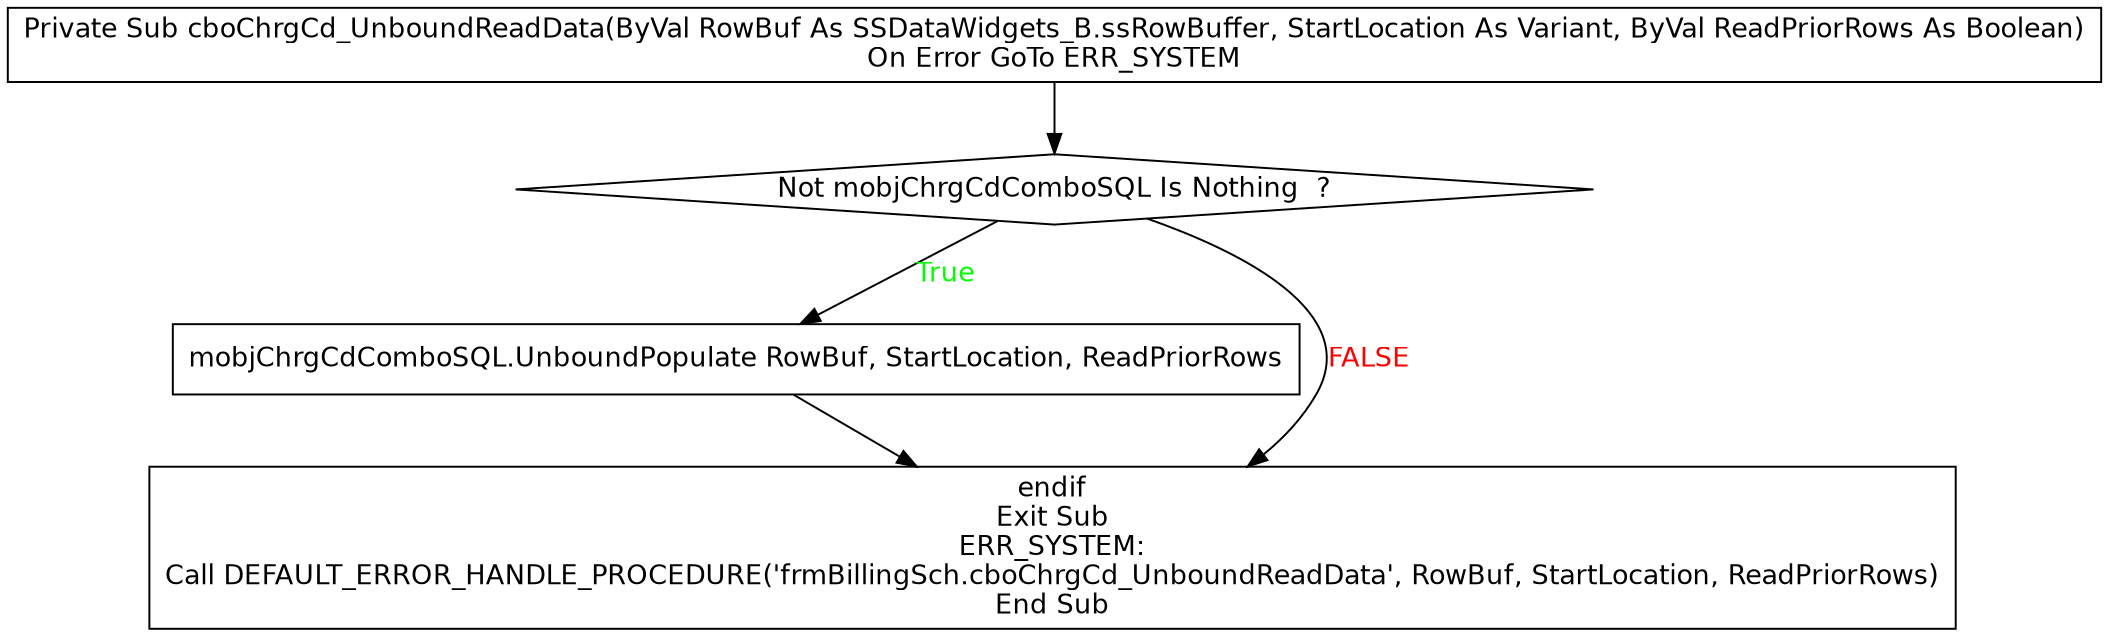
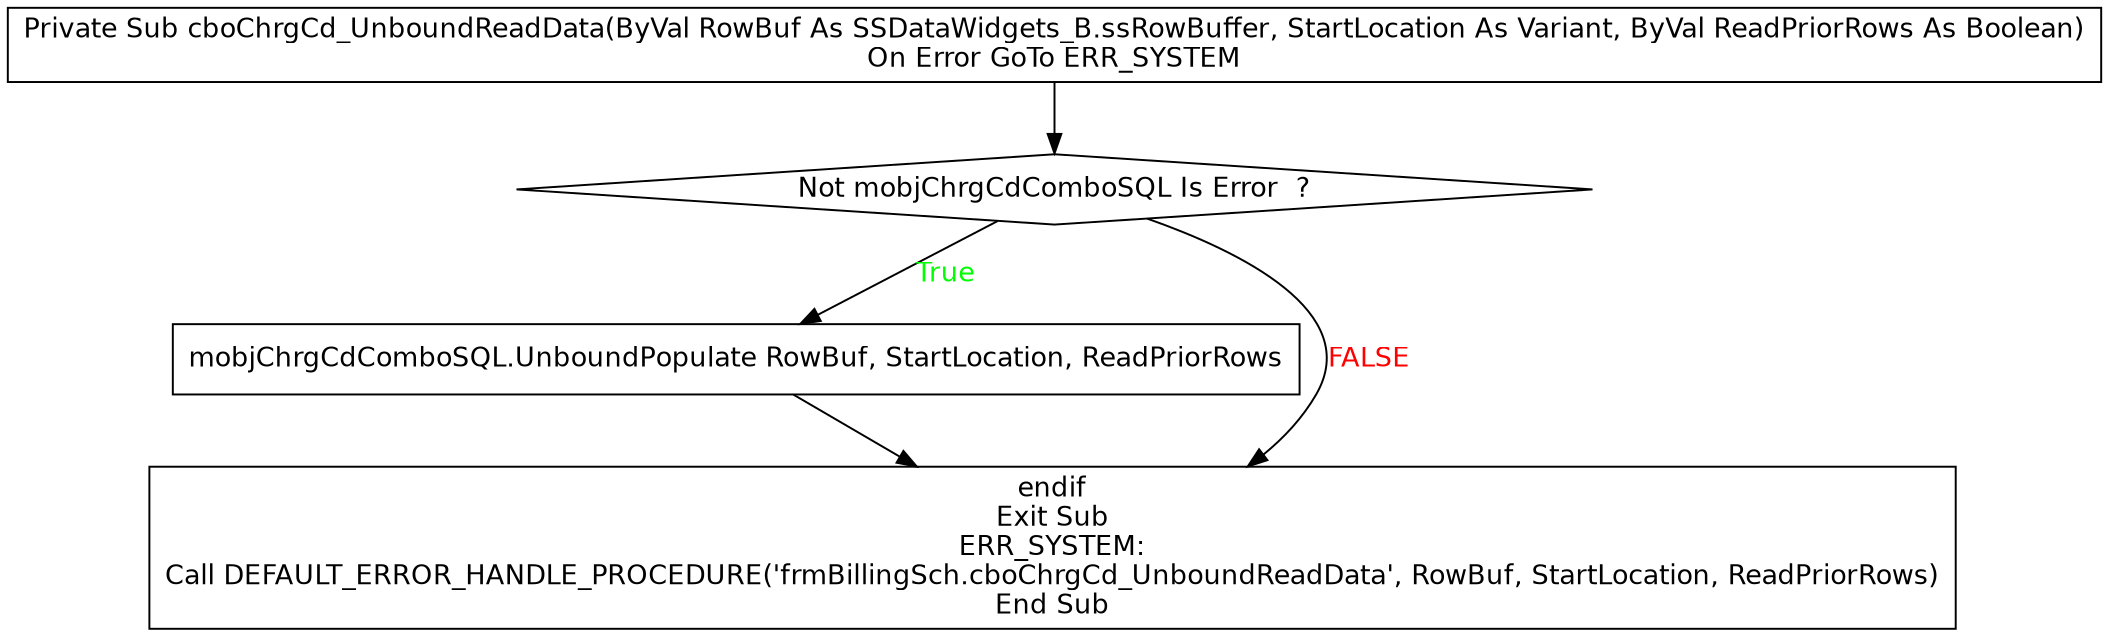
node "Not mobjChrgCdComboSQL Is Nothing  ?": label "Not mobjChrgCdComboSQL Is Nothing  ?" -> "Not mobjChrgCdComboSQL Is Error  ?"
